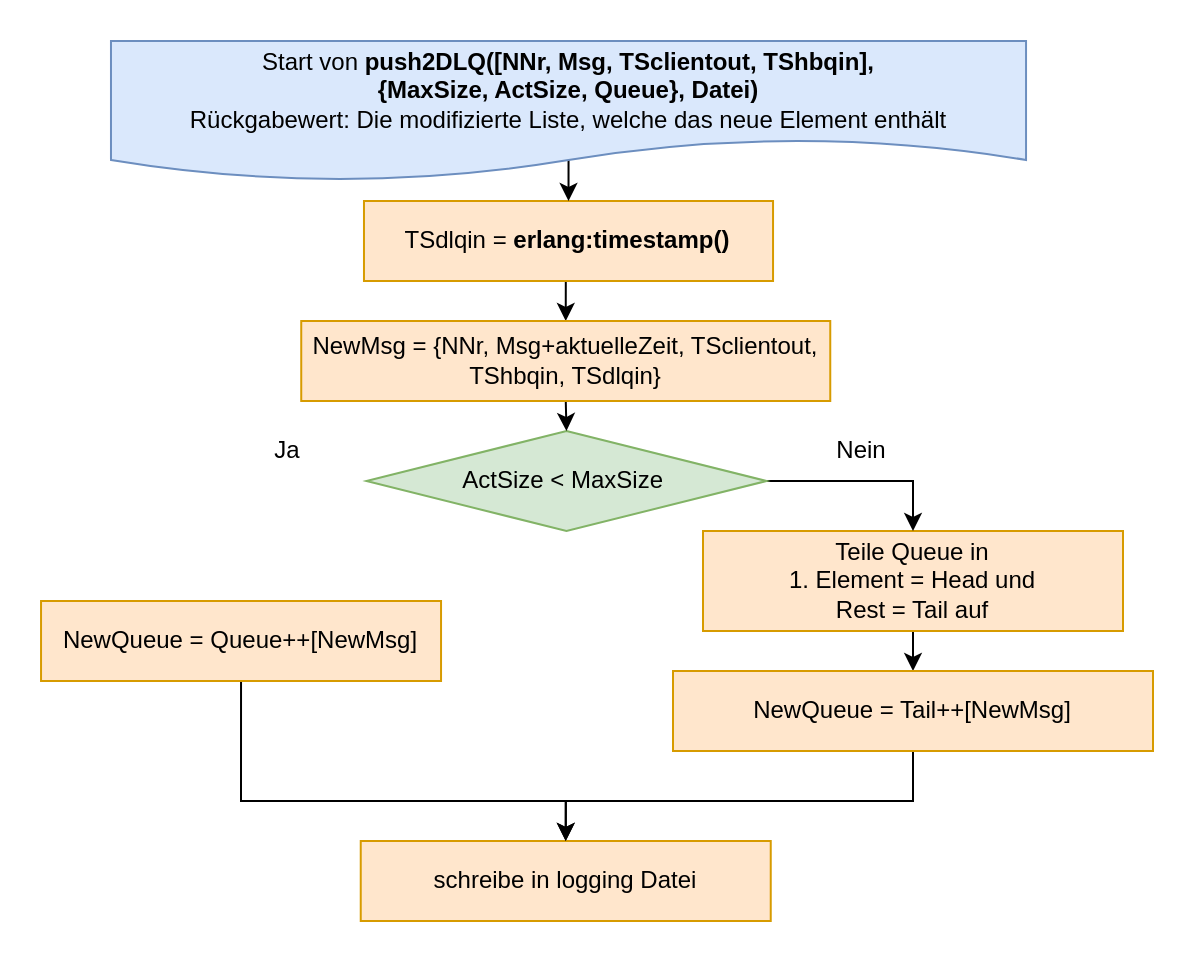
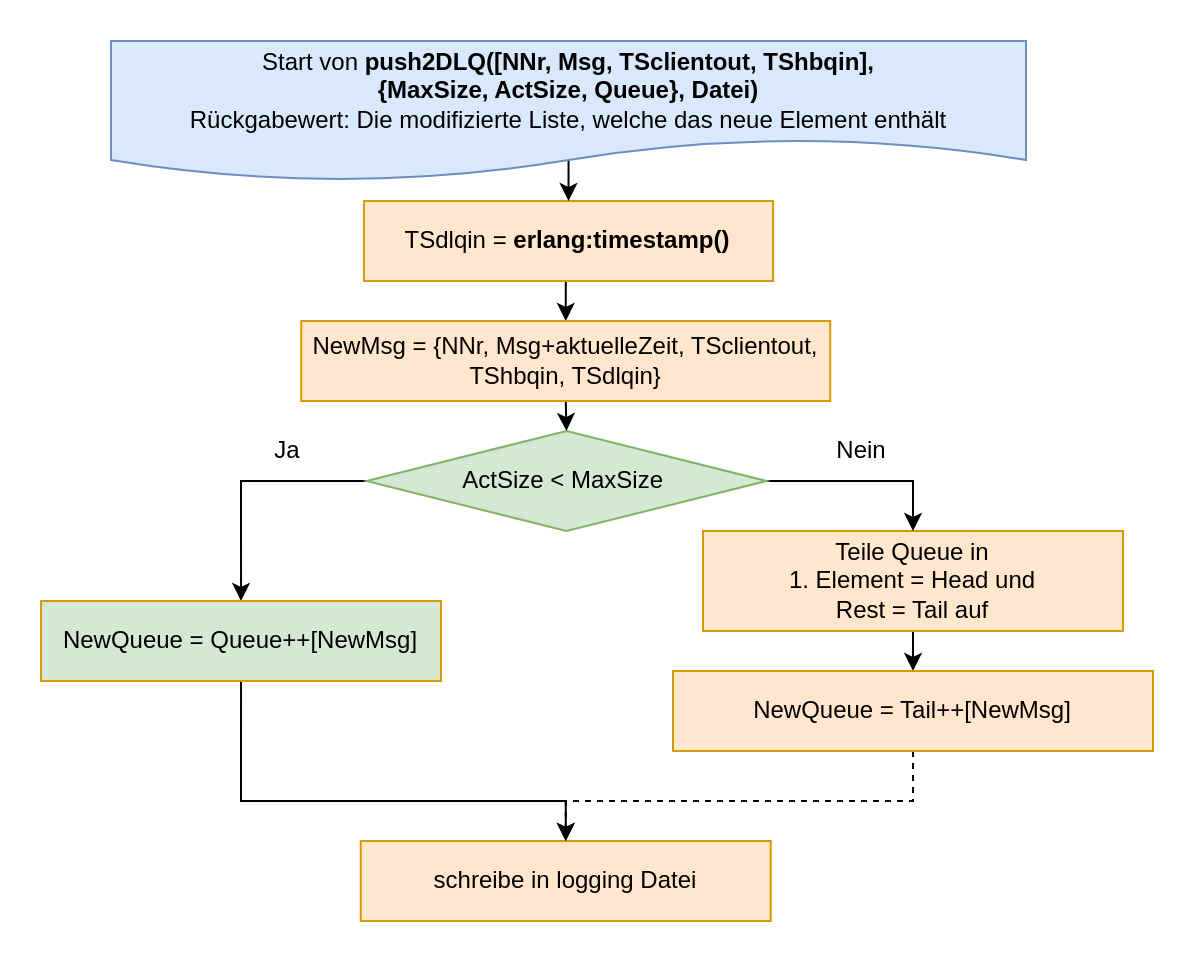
edge "ActSize < MaxSize" -> "NewQueue = Queue++[NewMsg]": added
node "NewQueue = Queue++[NewMsg]": fillcolor #ffe6cc -> #d5e8d4
edge "NewQueue = Tail++[NewMsg]" -> "schreibe in logging Datei": style solid -> dashed
